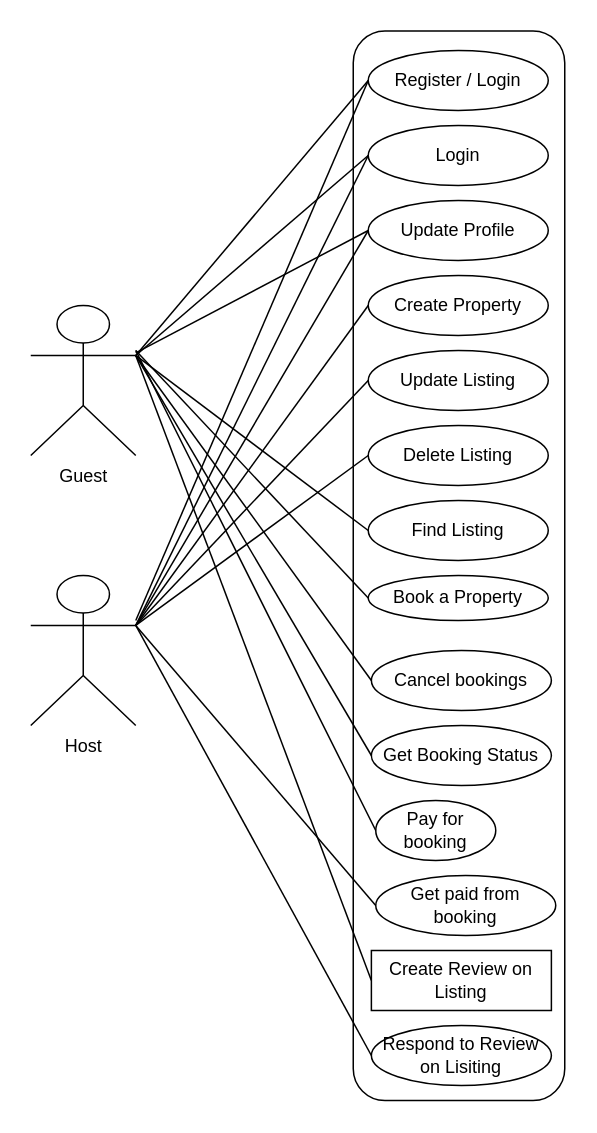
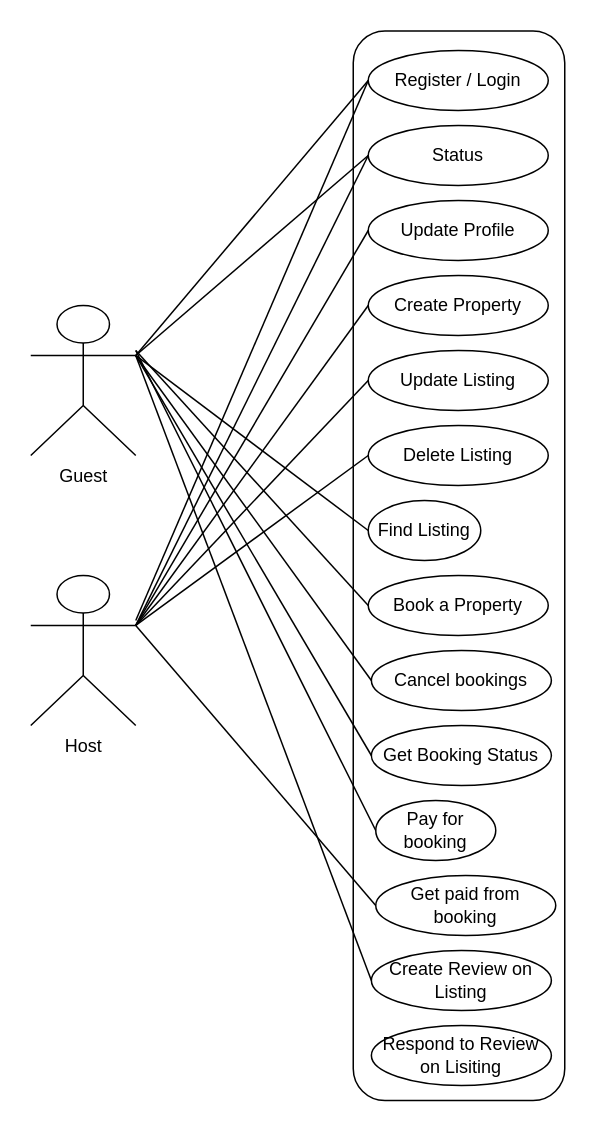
node "Login": label "Login" -> "Status"
edge "Update Profile" -- "Guest": removed
node "Find Listing": size 180x60 -> 113x60
node "Book a Property": size 180x45 -> 180x60
edge "Host" -- "Respond to Review on Lisiting": removed
node "Create Review on Listing": shape rectangle -> ellipse
